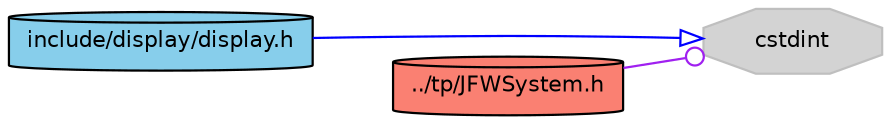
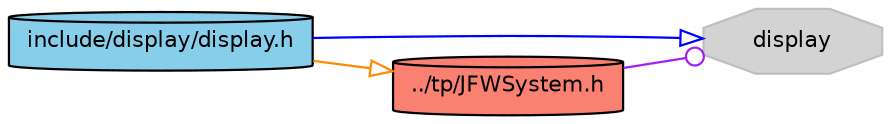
node "cstdint": label "cstdint" -> "display"
edge "include/display/display.h" -> "../tp/JFWSystem.h": added
